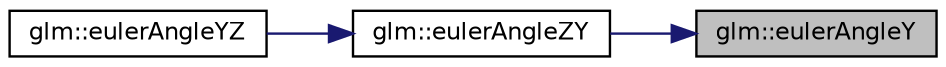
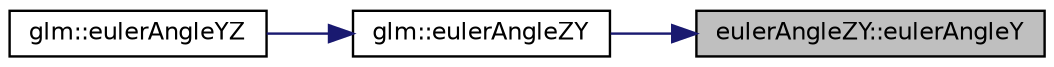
node "glm::eulerAngleY": label "glm::eulerAngleY" -> "eulerAngleZY::eulerAngleY"
